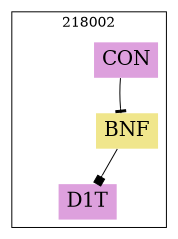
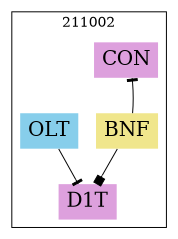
cluster "218002": label "218002" -> "211002"
edge "CON" -> "BNF": reversed
node "OLT": added
